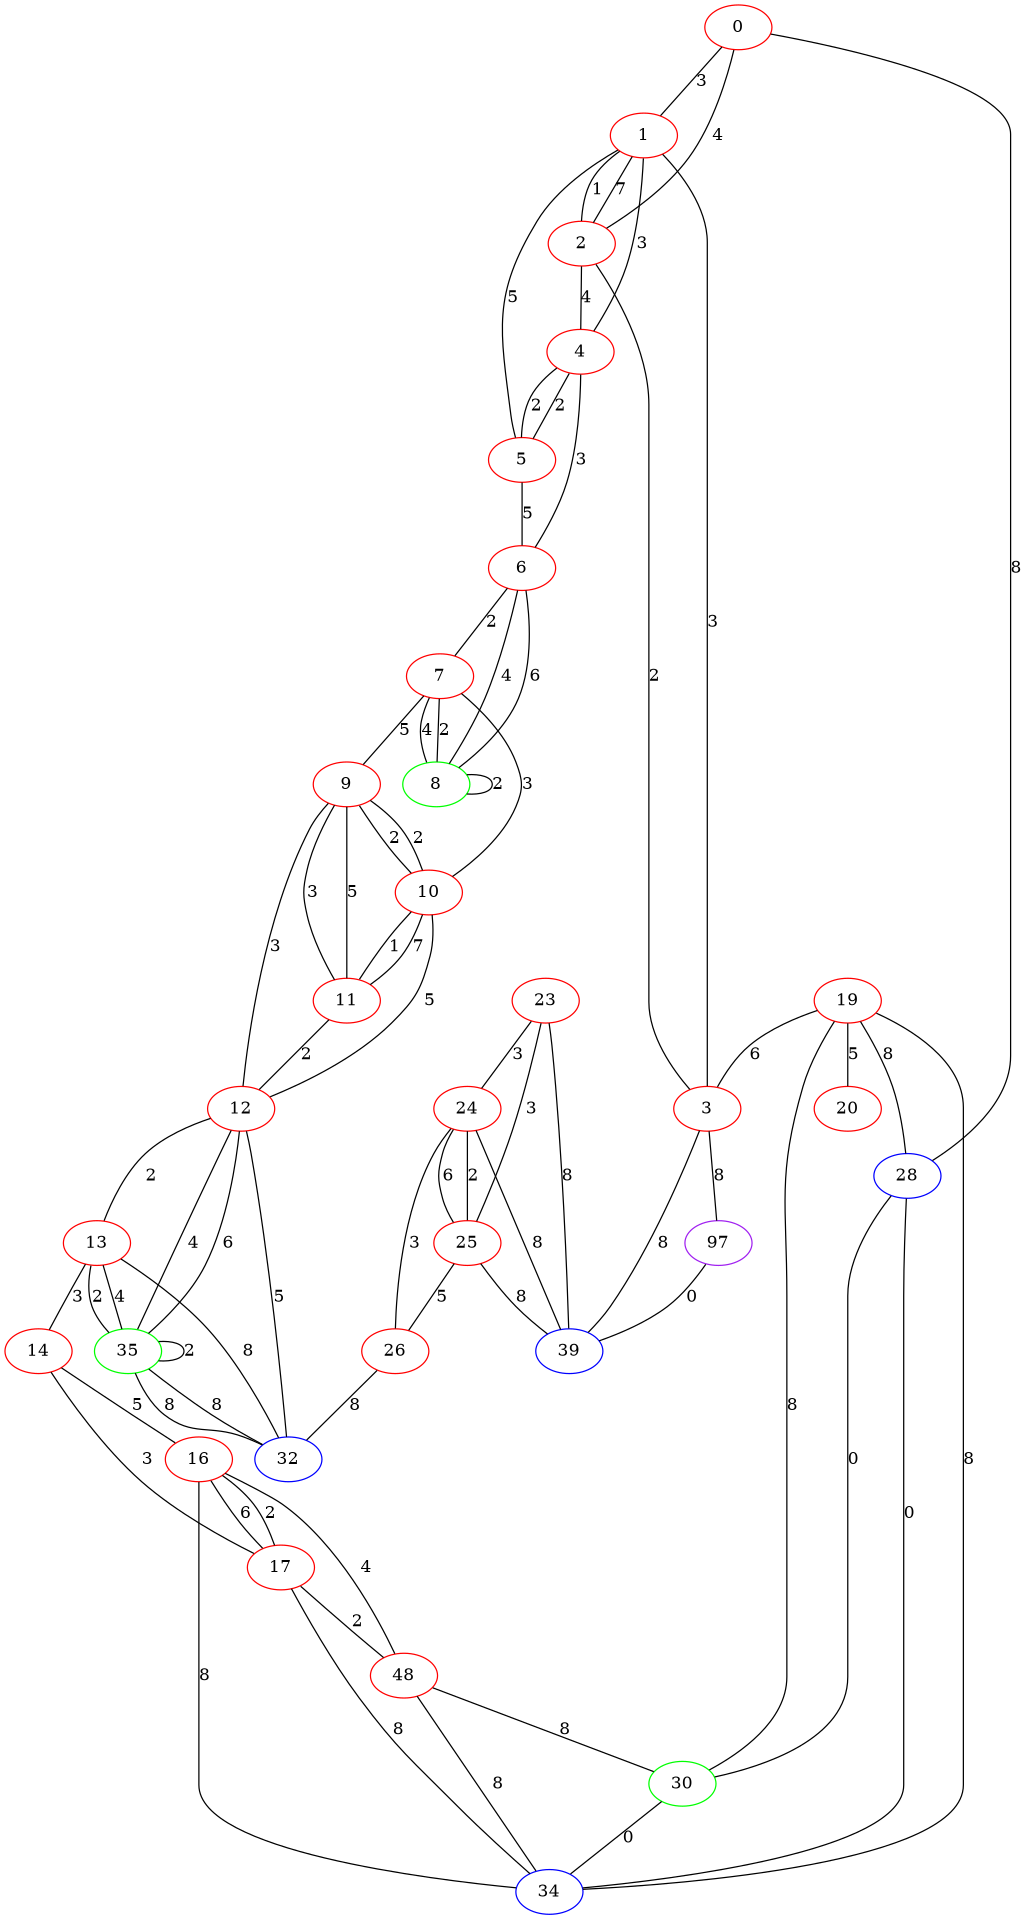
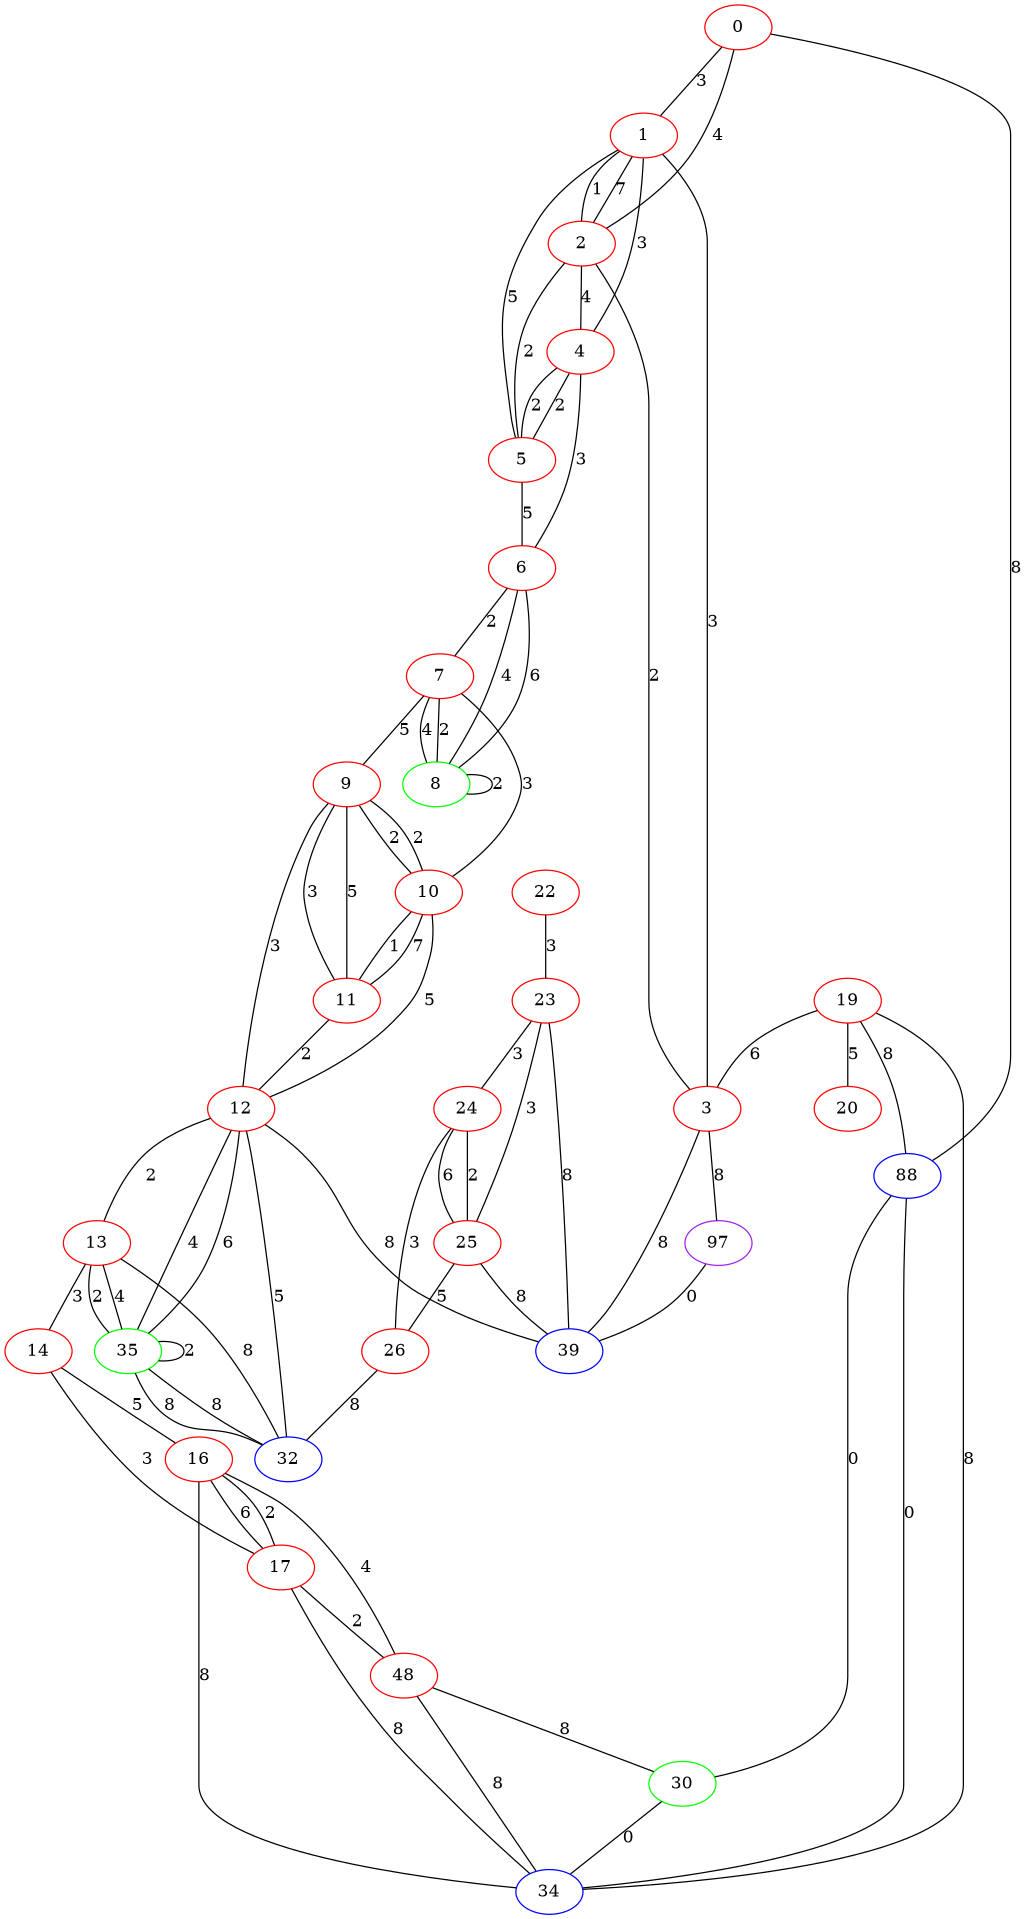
edge "2" -- "5": added, label "2"
node "22": added
node "28": label "28" -> "88"
edge "24" -- "39": now "12" -- "39"
edge "19" -- "30": removed, label "8"
